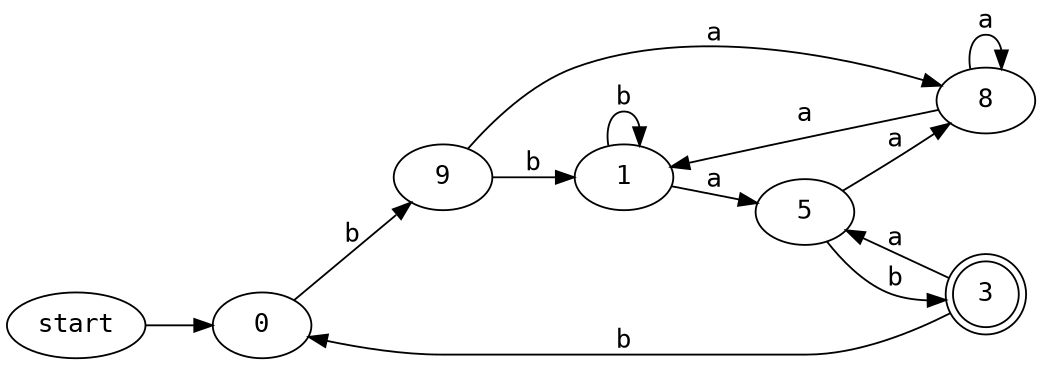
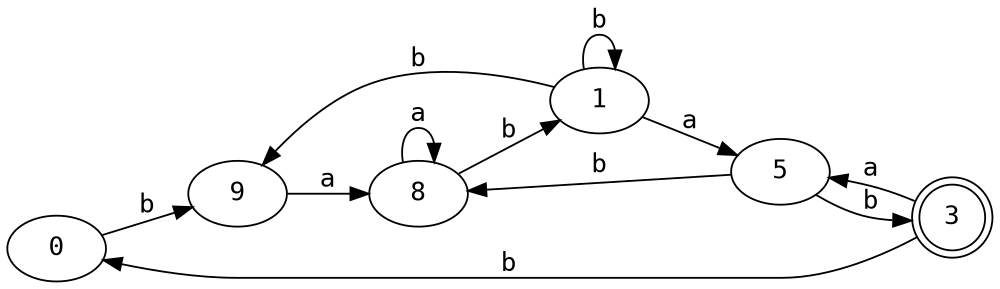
edge "8" -> "1": label "a" -> "b"
edge "5" -> "8": label "a" -> "b"
edge "9" -> "1": reversed
node "start": removed
